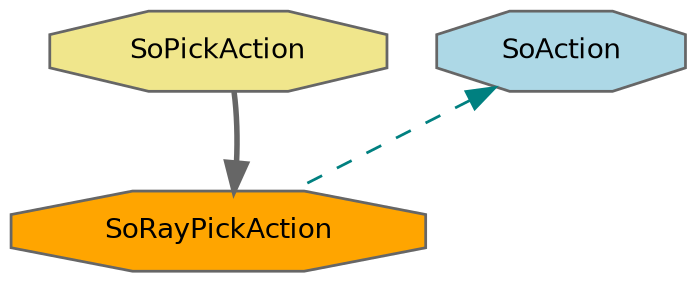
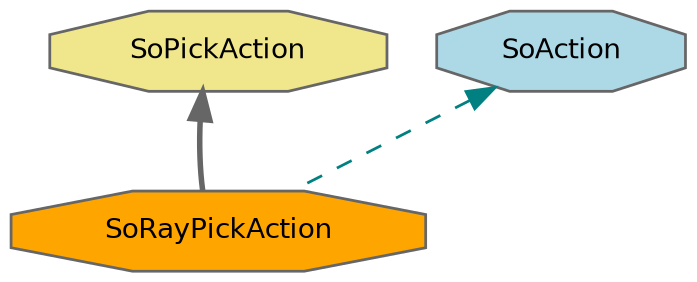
edge "SoPickAction" -> "SoRayPickAction": reversed
